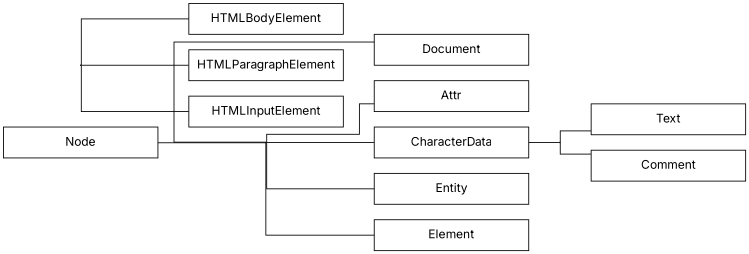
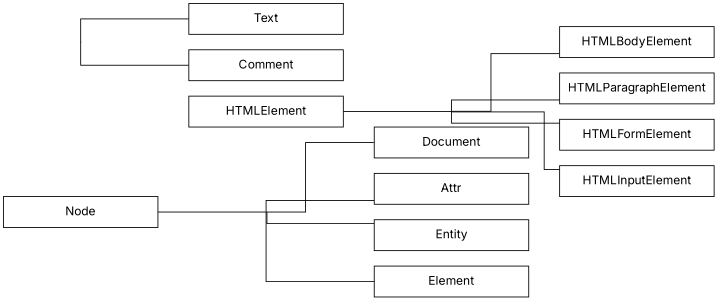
node "HTMLElement": added
node "HTMLFormElement": added
node "CharacterData": removed
